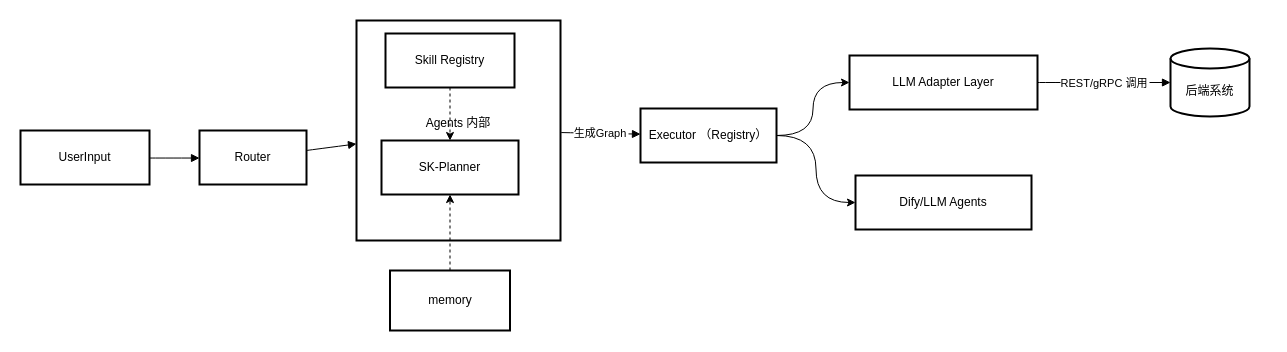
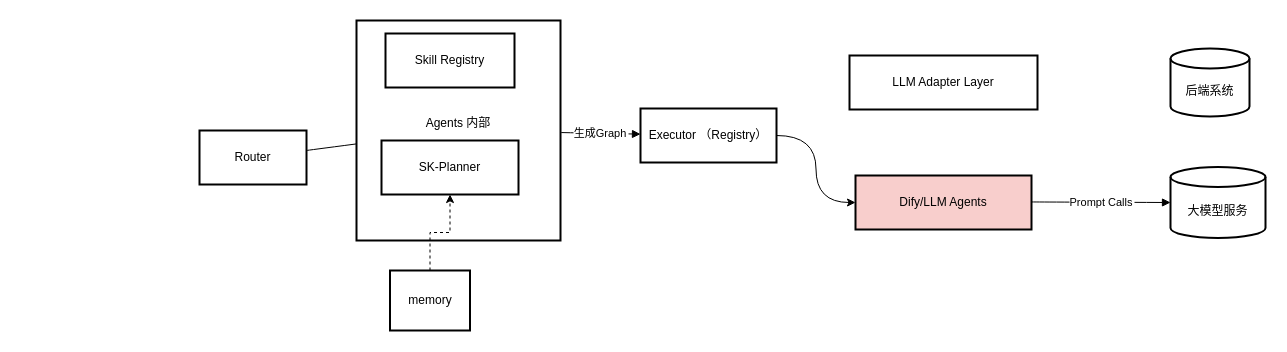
edge "LLM Adapter Layer" -> "后端系统": removed, label "REST/gRPC 调用"
edge "Executor （Registry）" -> "LLM Adapter Layer": removed
edge "Skill Registry" -> "SK-Planner": removed
edge "Router" -> "Agents 内部": arrowhead block -> none
node "UserInput": removed
edge "UserInput" -> "Router": removed
edge "Dify/LLM Agents" -> "大模型服务": added, label "Prompt Calls"
node "Dify/LLM Agents": fillcolor #ffffff -> #f8cecc
node "大模型服务": added
node "memory": size 120x60 -> 80x60
